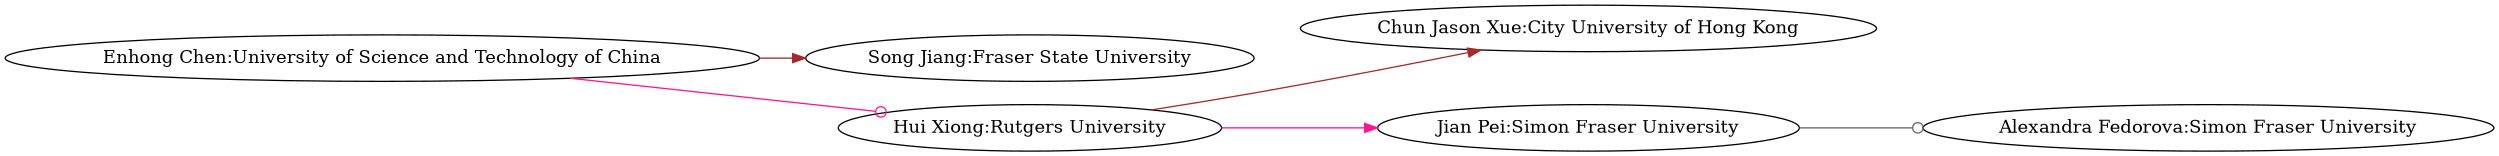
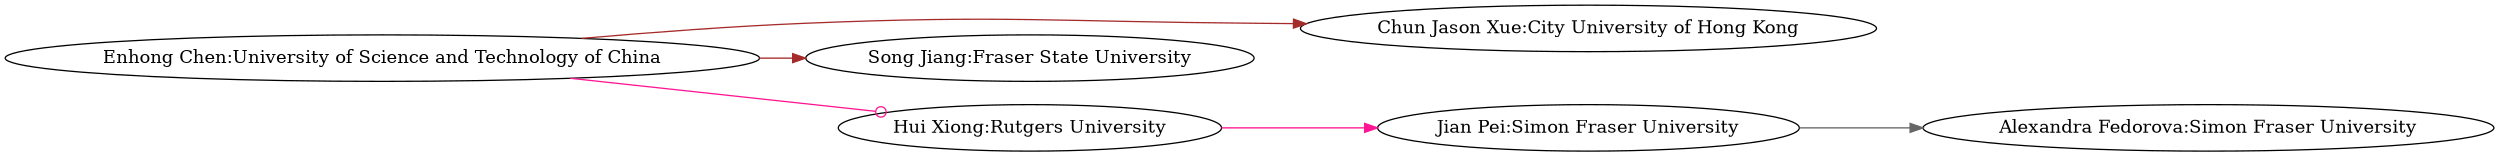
edge "Hui Xiong:Rutgers University" -> "Chun Jason Xue:City University of Hong Kong": now "Enhong Chen:University of Science and Technology of China" -> "Chun Jason Xue:City University of Hong Kong"
edge "Jian Pei:Simon Fraser University" -> "Alexandra Fedorova:Simon Fraser University": arrowhead odot -> normal
